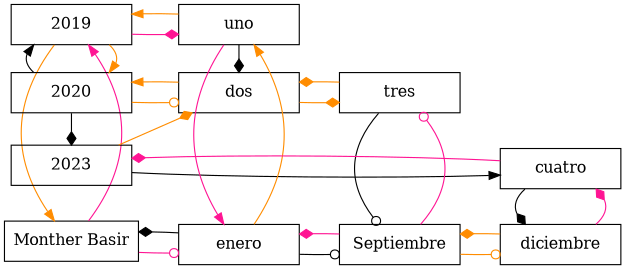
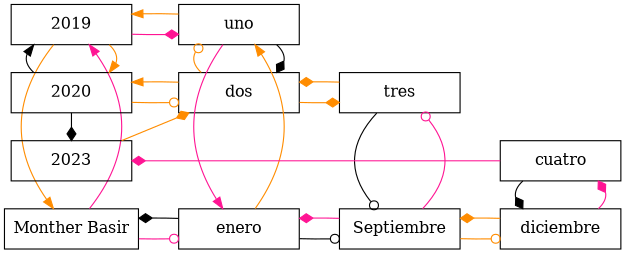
edge "dos" -> "uno": added
edge "2023" -> "cuatro": removed
